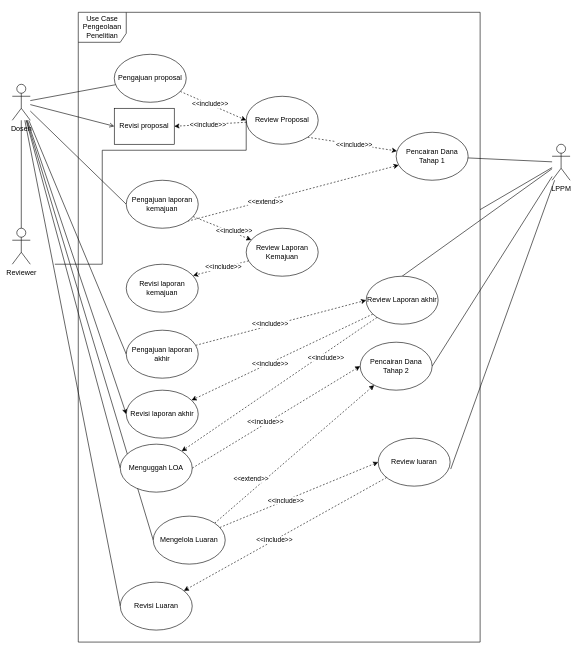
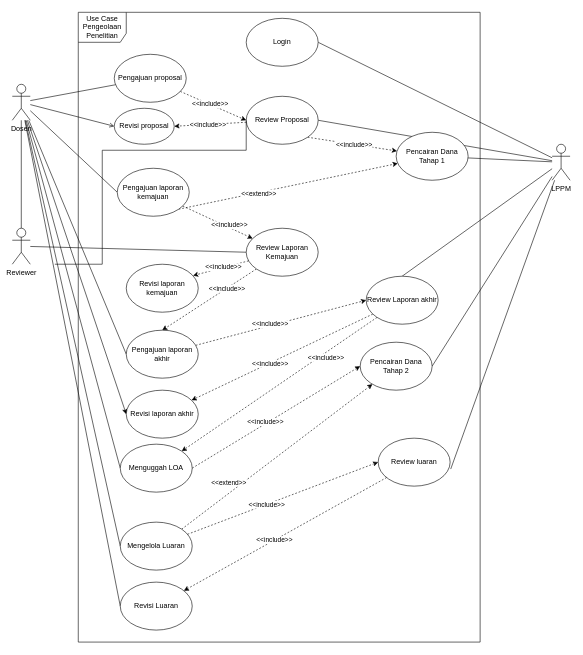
node "Login": added
edge "Login" -- "LPPM": added
node "Revisi proposal": shape rectangle -> ellipse
edge "LPPM" -- "Use Case Pengeolaan Penelitian": now "LPPM" -- "Review Proposal"
node "Pengajuan laporan kemajuan": moved (162, 204) -> (153, 192)
edge "Reviewer" -- "Review Laporan Kemajuan": added
edge "Review Laporan Kemajuan" -> "Pengajuan laporan akhir": added, label "<<include>>"
node "Mengelola Luaran": moved (189, 540) -> (156, 546)
